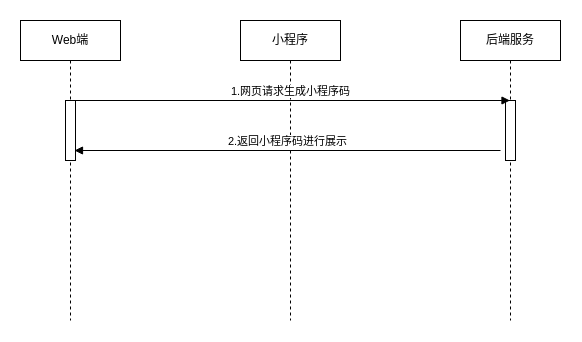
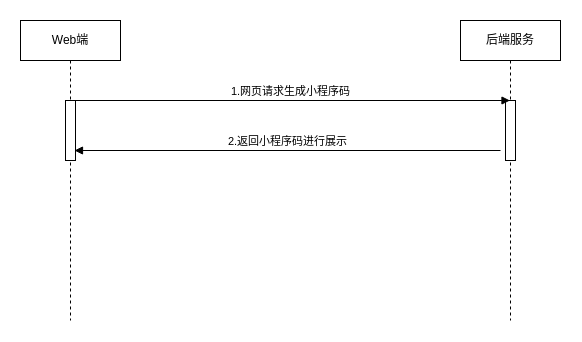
node "小程序": removed
